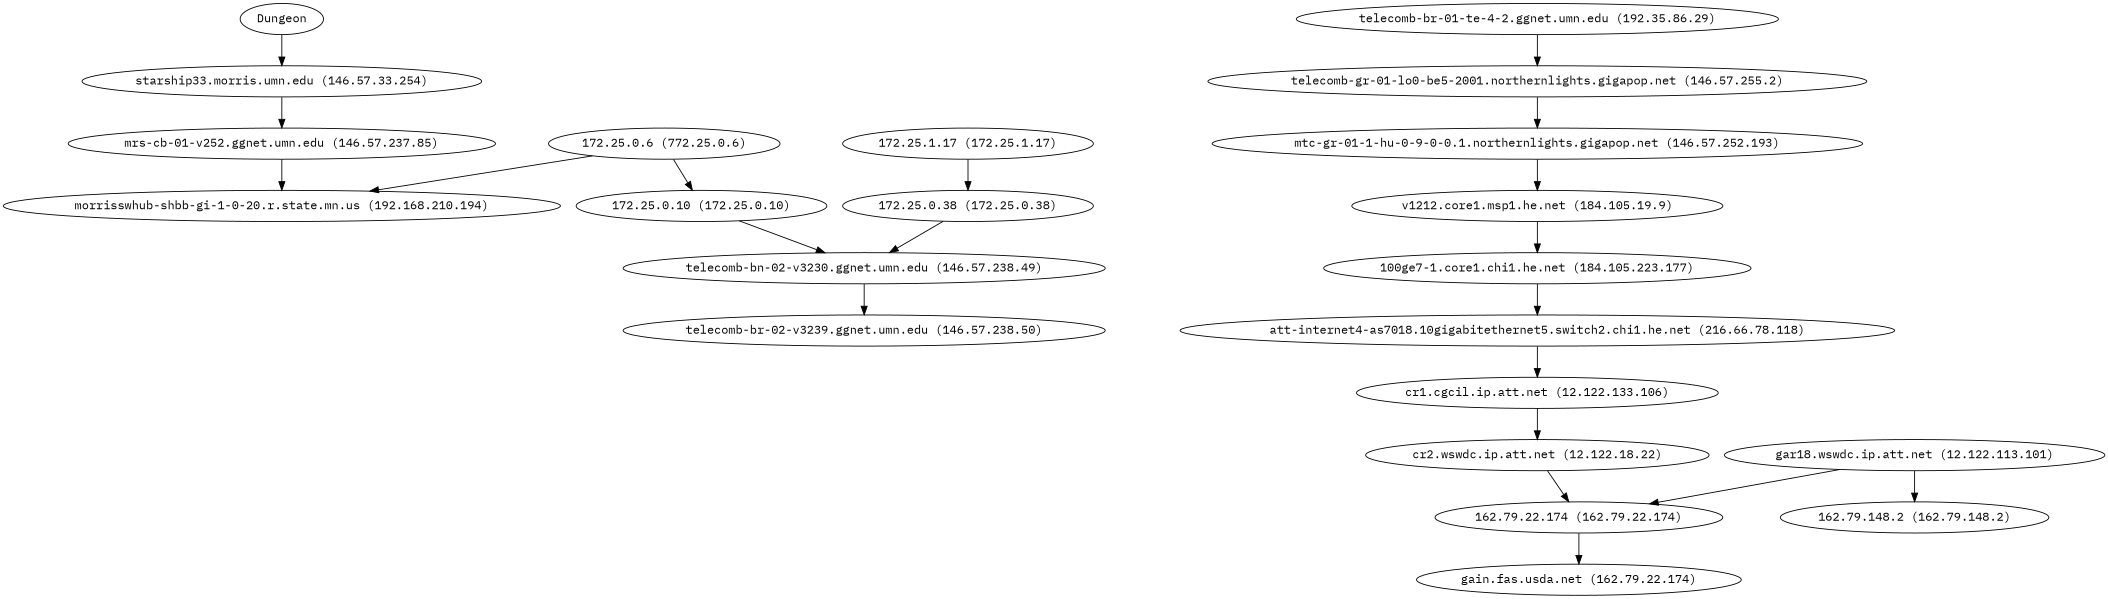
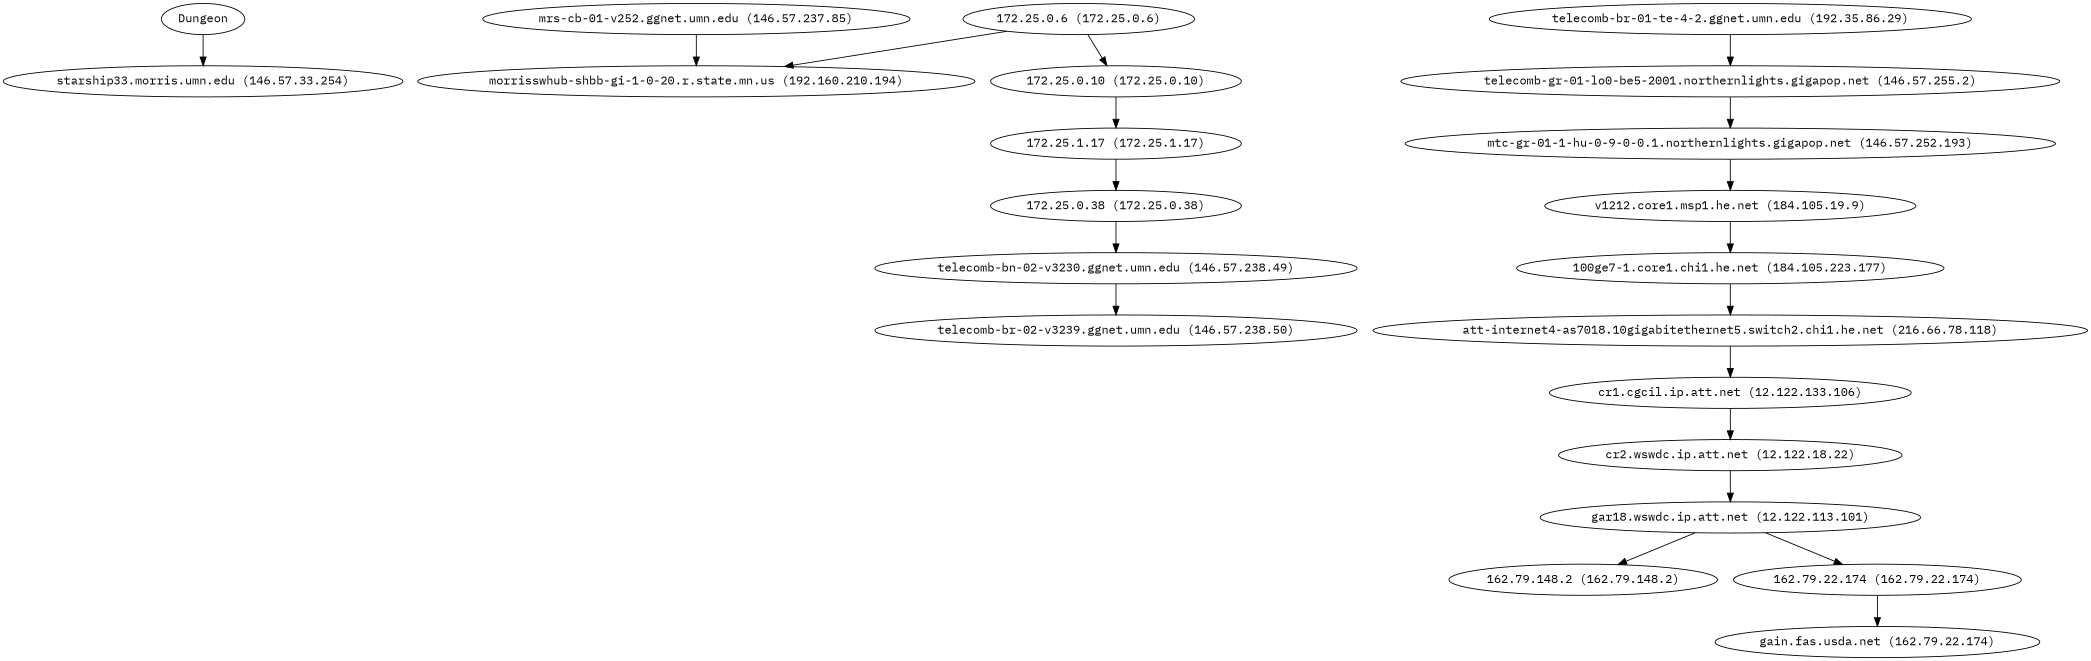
edge "starship33.morris.umn.edu (146.57.33.254)" -> "mrs-cb-01-v252.ggnet.umn.edu (146.57.237.85)": removed
node "172.25.0.6 (772.25.0.6)": label "172.25.0.6 (772.25.0.6)" -> "172.25.0.6 (172.25.0.6)"
node "morrisswhub-shbb-gi-1-0-20.r.state.mn.us (192.168.210.194)": label "morrisswhub-shbb-gi-1-0-20.r.state.mn.us (192.168.210.194)" -> "morrisswhub-shbb-gi-1-0-20.r.state.mn.us (192.160.210.194)"
edge "172.25.0.10 (172.25.0.10)" -> "telecomb-bn-02-v3230.ggnet.umn.edu (146.57.238.49)": now "172.25.0.10 (172.25.0.10)" -> "172.25.1.17 (172.25.1.17)"
edge "cr2.wswdc.ip.att.net (12.122.18.22)" -> "162.79.22.174 (162.79.22.174)": now "cr2.wswdc.ip.att.net (12.122.18.22)" -> "gar18.wswdc.ip.att.net (12.122.113.101)"
